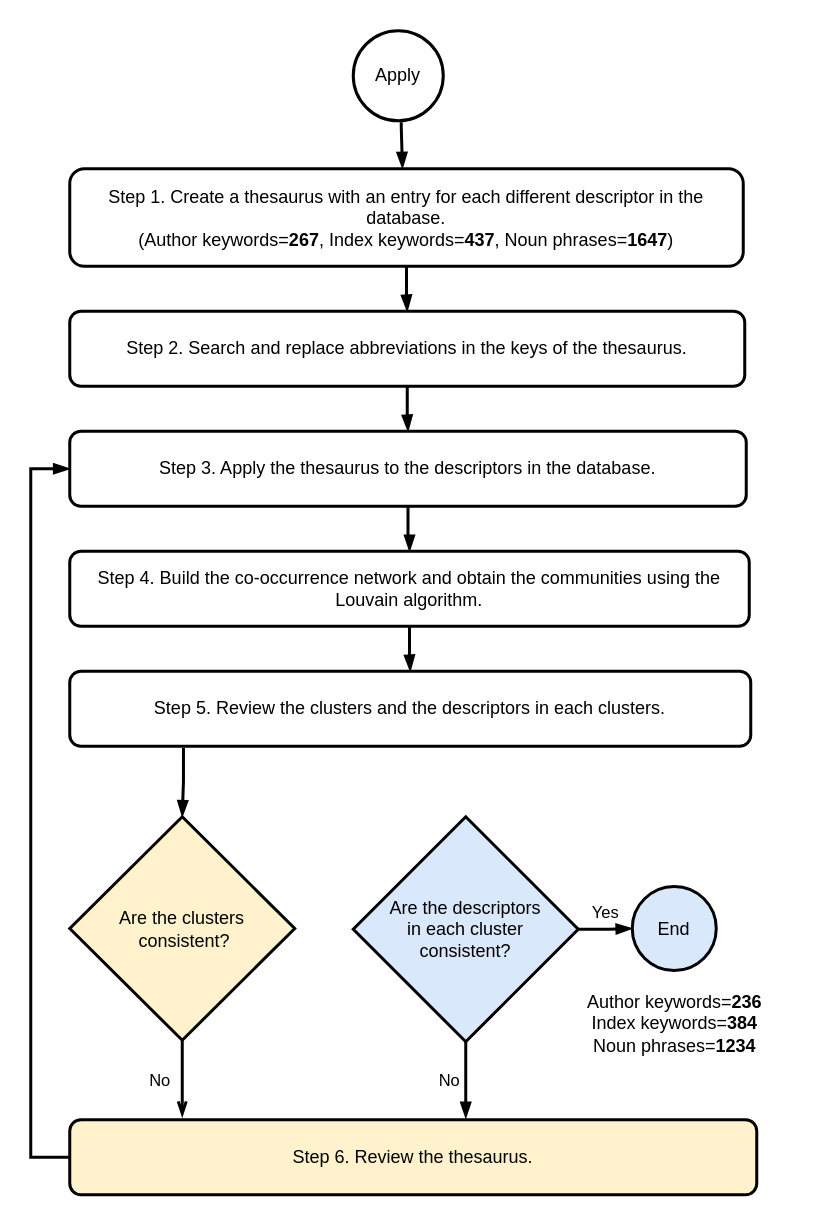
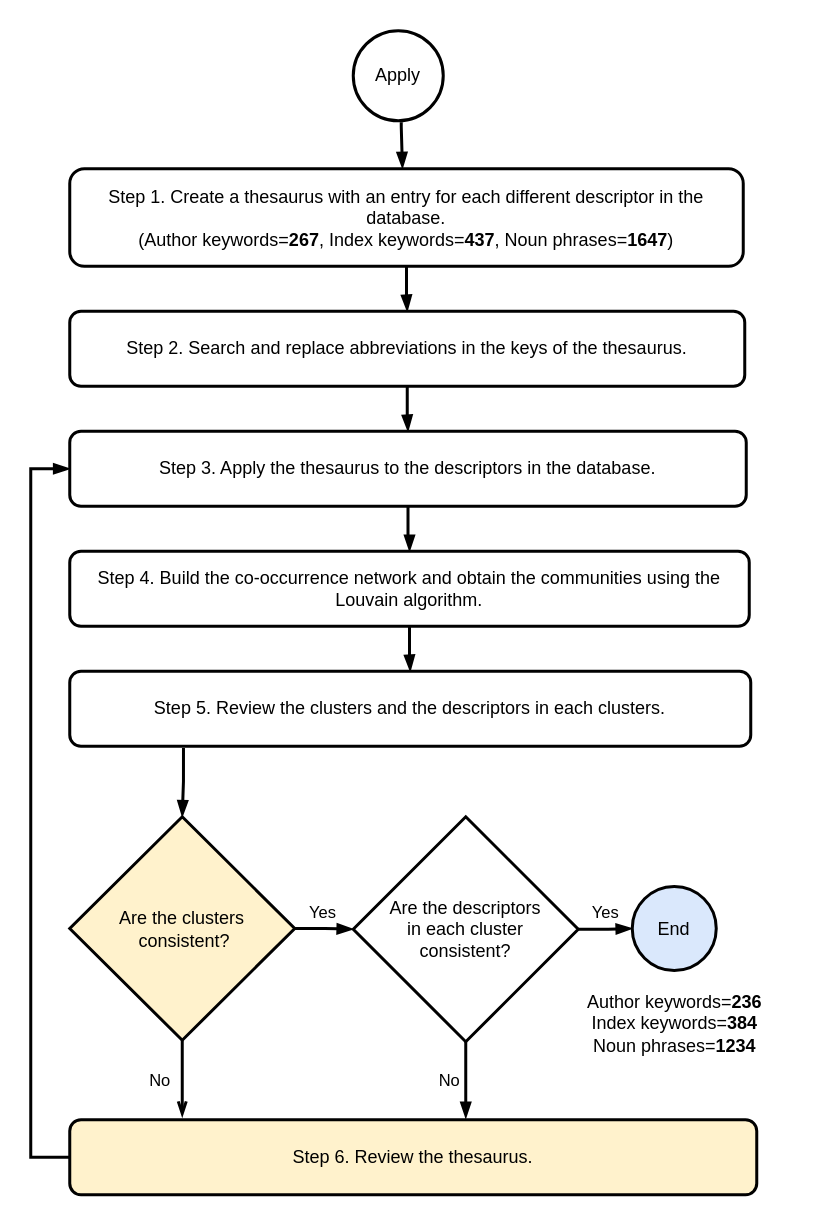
edge "Are the clusters consistent?" -> "Are the descriptors in each cluster consistent?": added, label "Yes"
node "Are the descriptors in each cluster consistent?": fillcolor #dae8fc -> #ffffff
